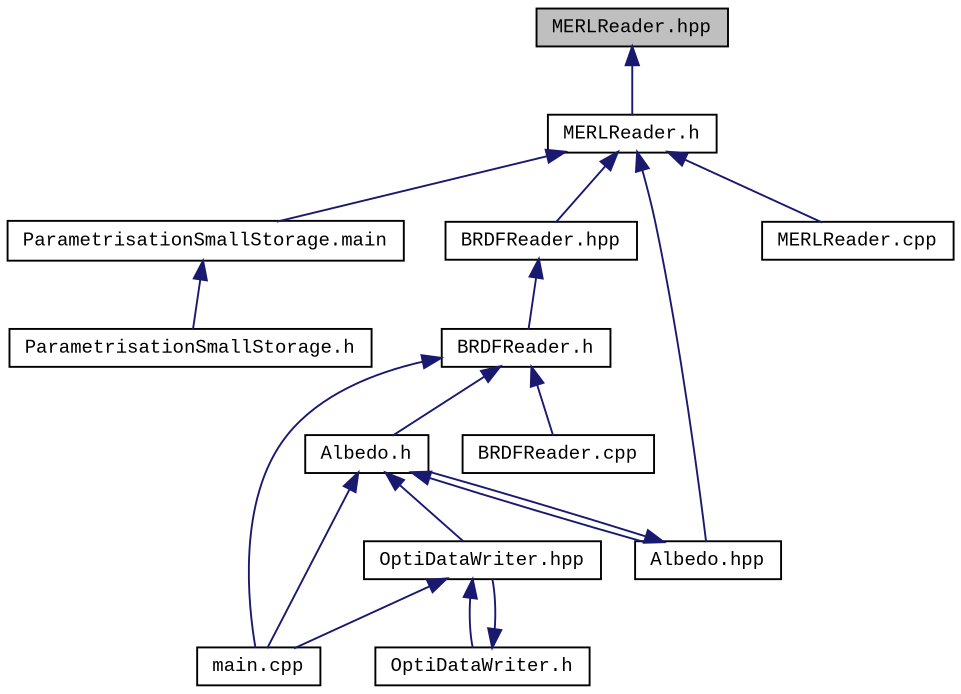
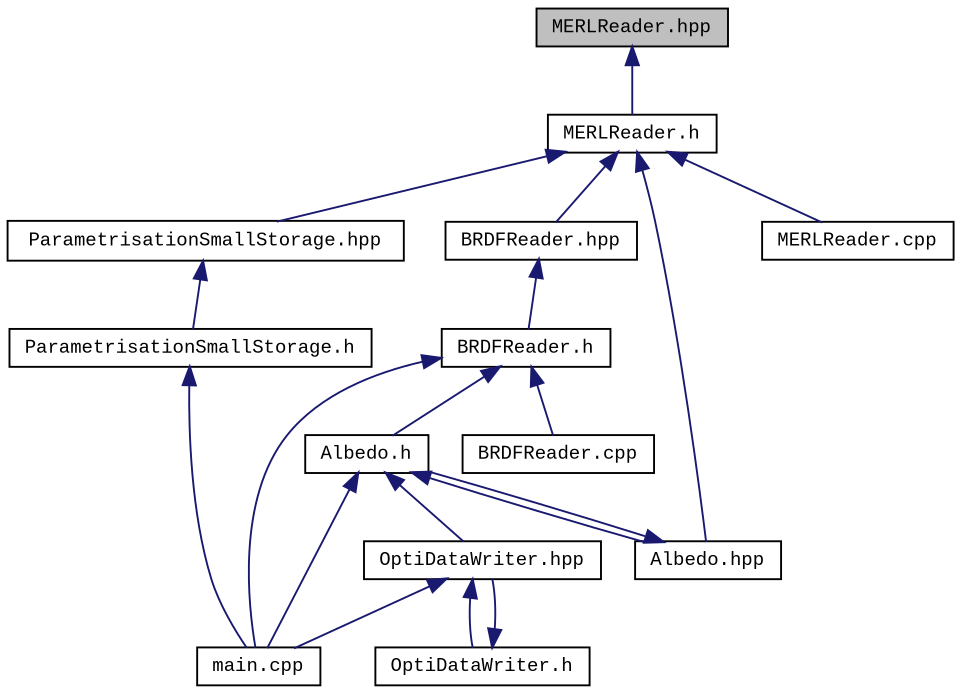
node "ParametrisationSmallStorage.main": label "ParametrisationSmallStorage.main" -> "ParametrisationSmallStorage.hpp"
edge "main.cpp" -> "ParametrisationSmallStorage.h": added
